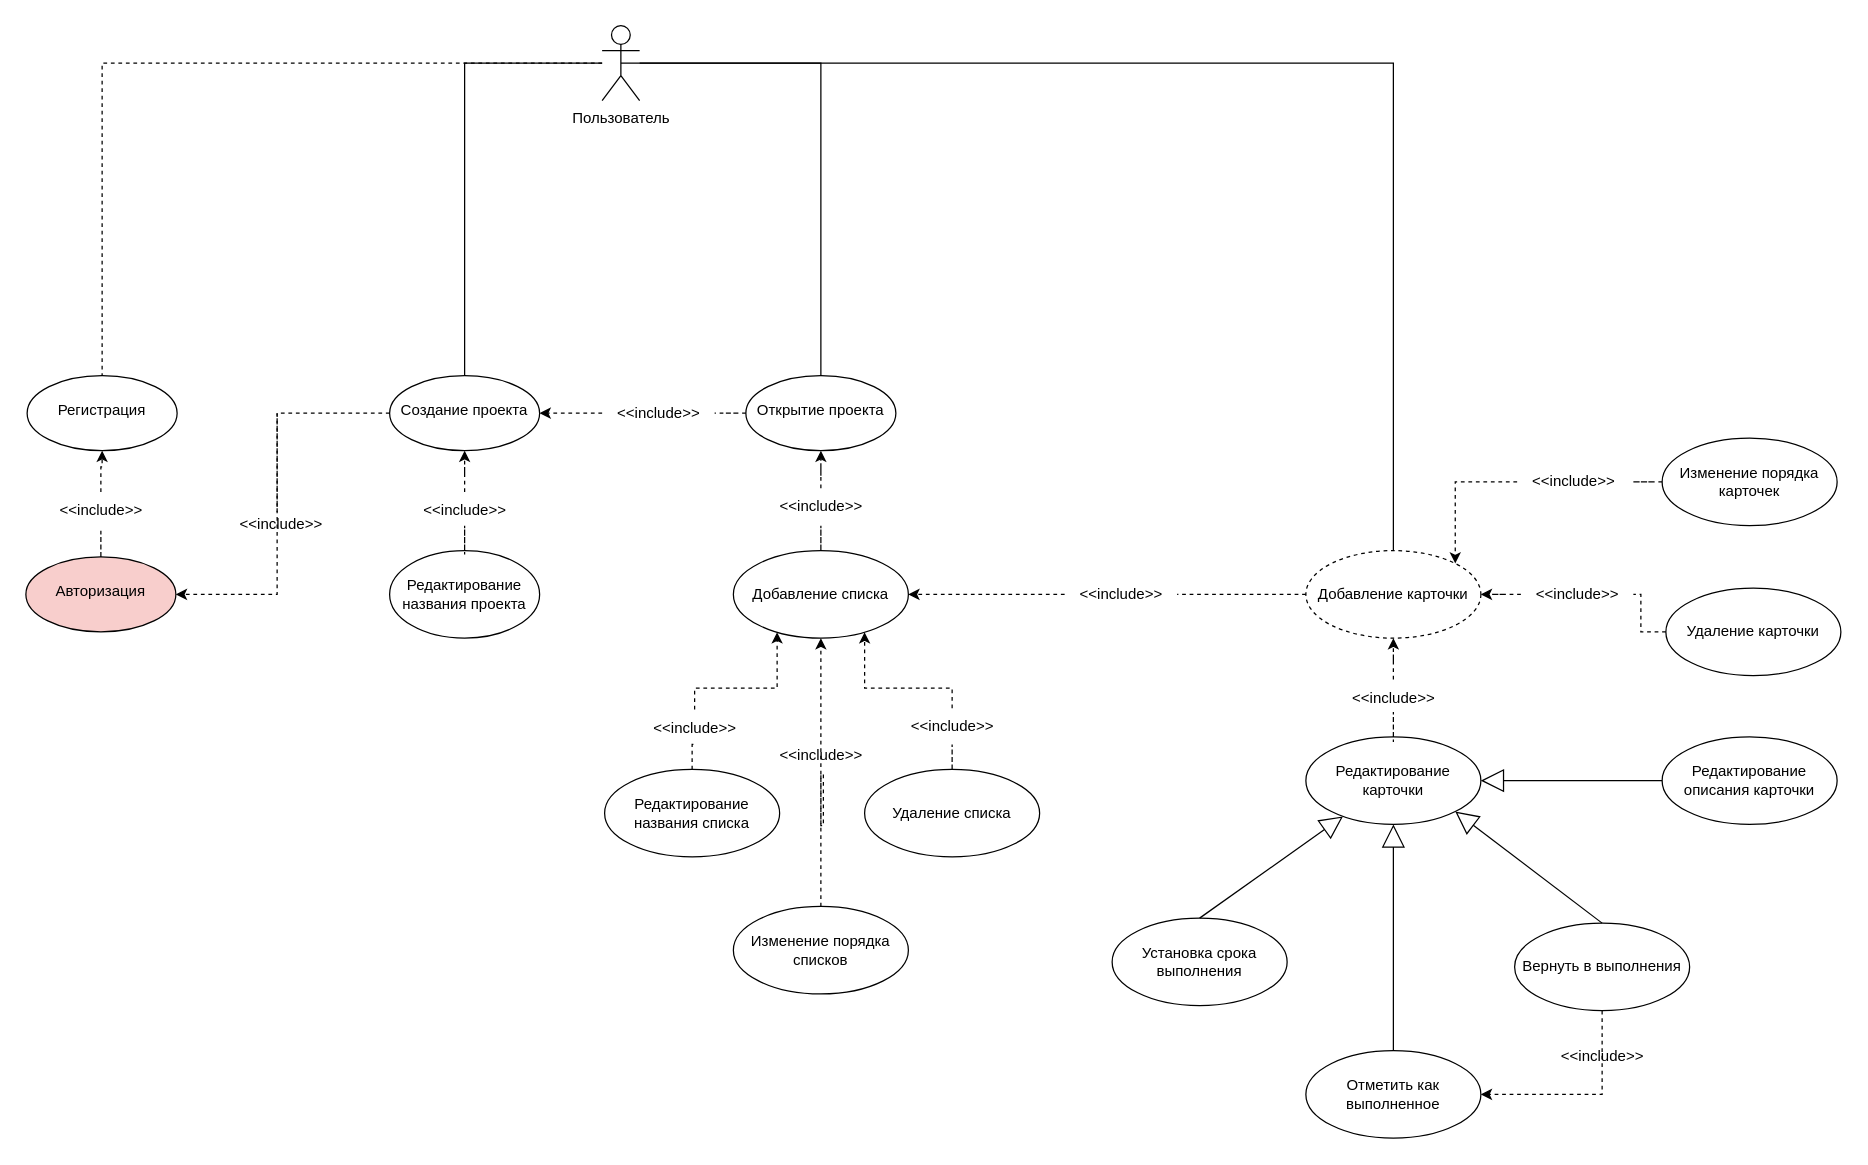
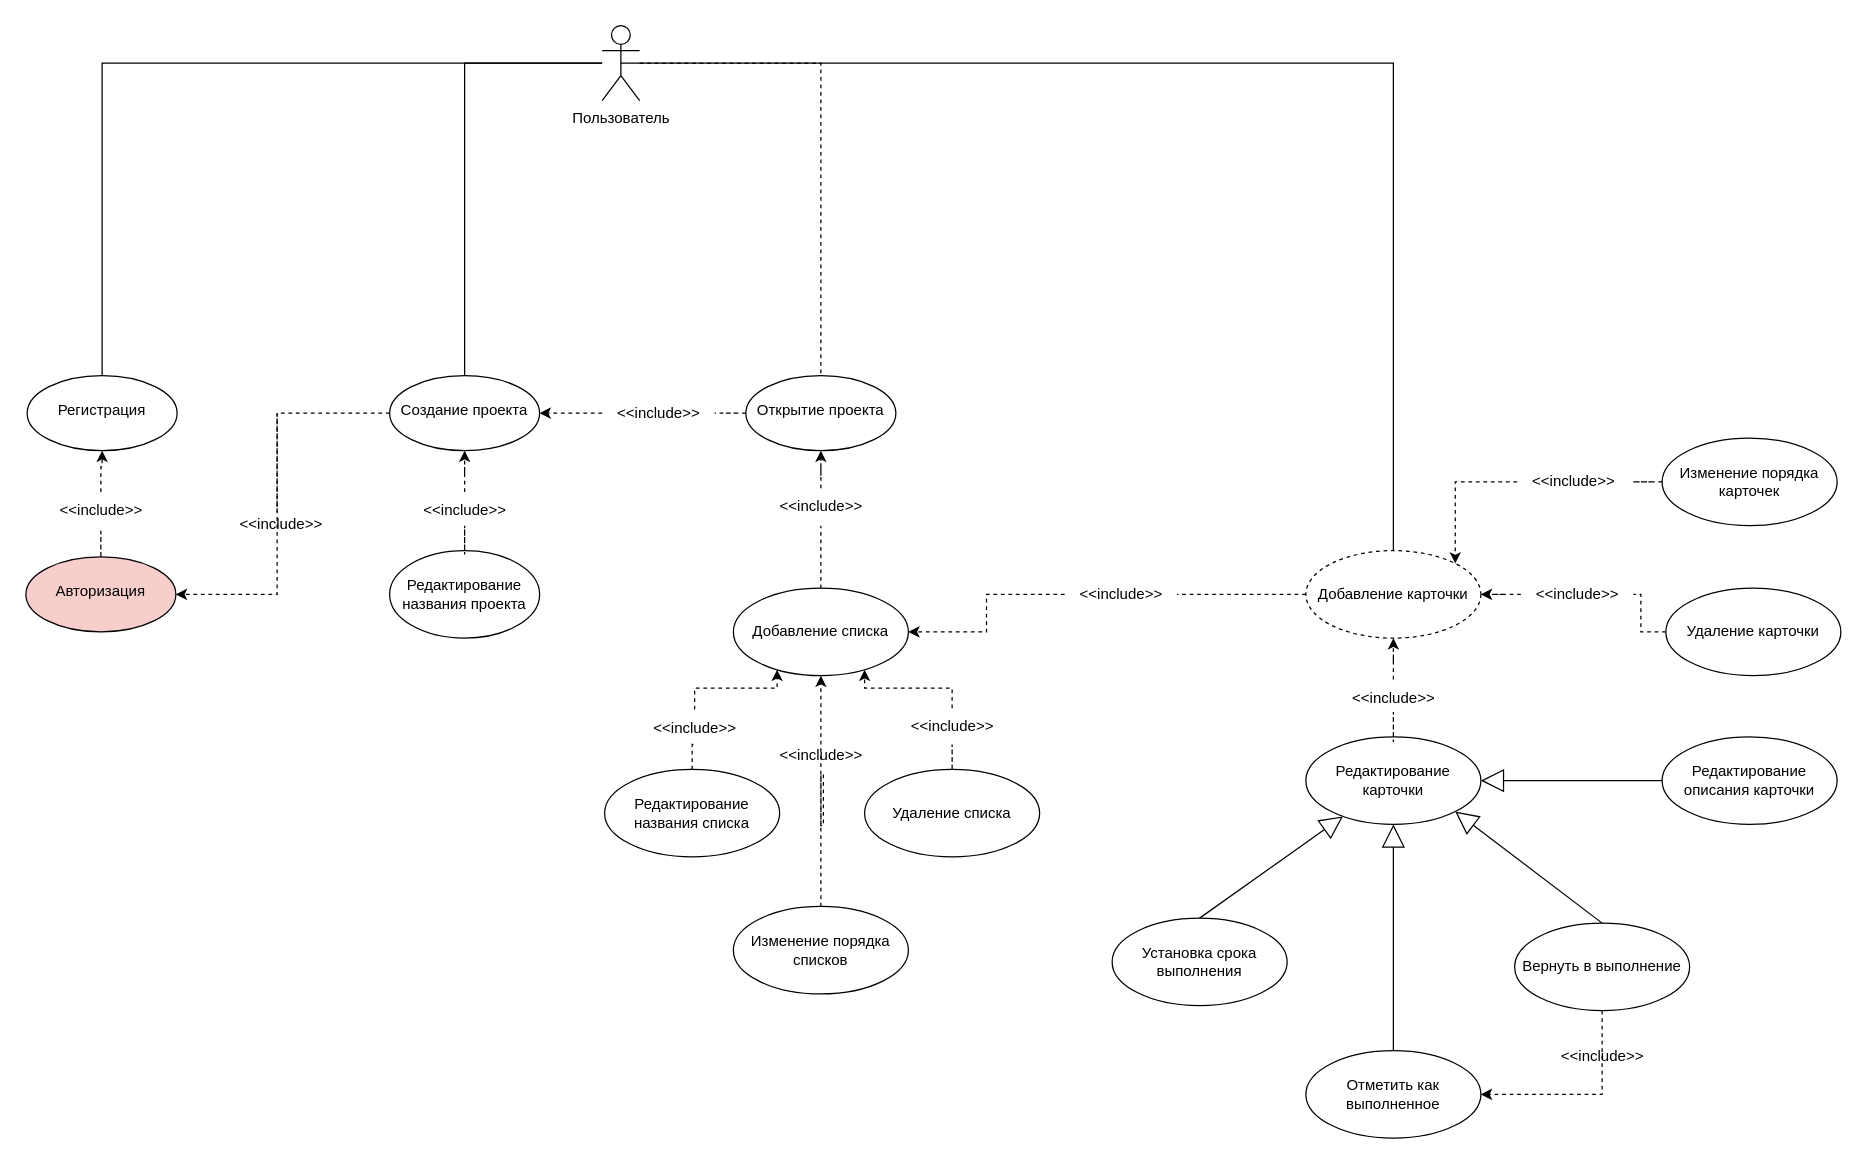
edge "Пользователь" -- "Регистрация": style dashed -> solid
edge "Пользователь" -- "Открытие проекта": style solid -> dashed
node "Добавление списка": moved (821, 594) -> (821, 632)
node "Вернуть в выполнения": label "Вернуть в выполнения" -> "Вернуть в выполнение"
